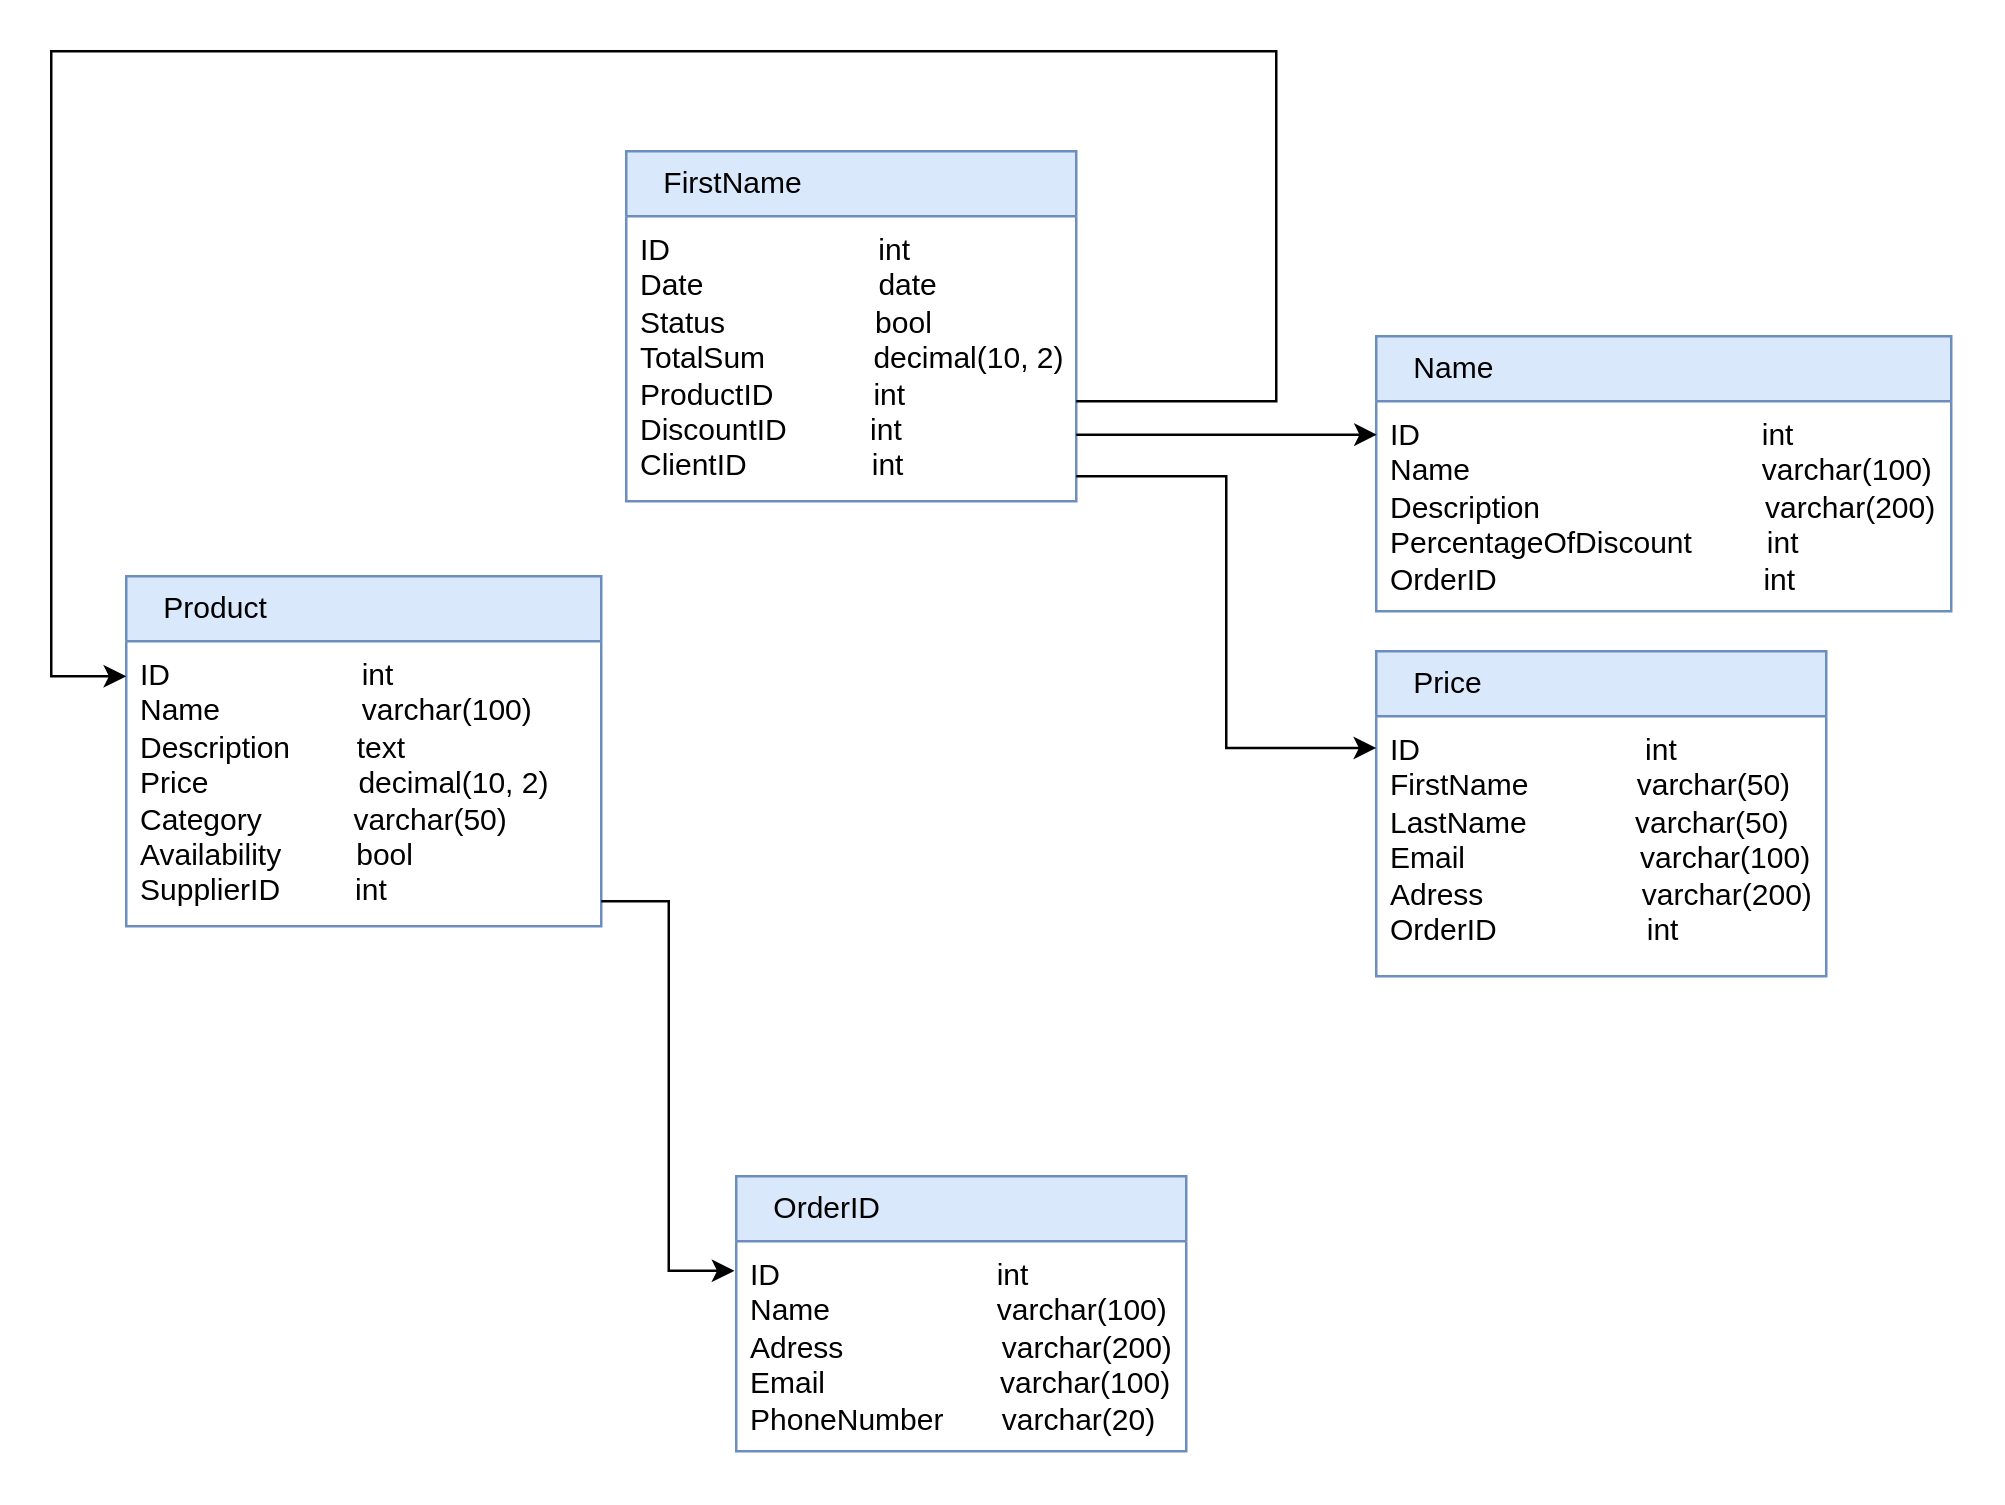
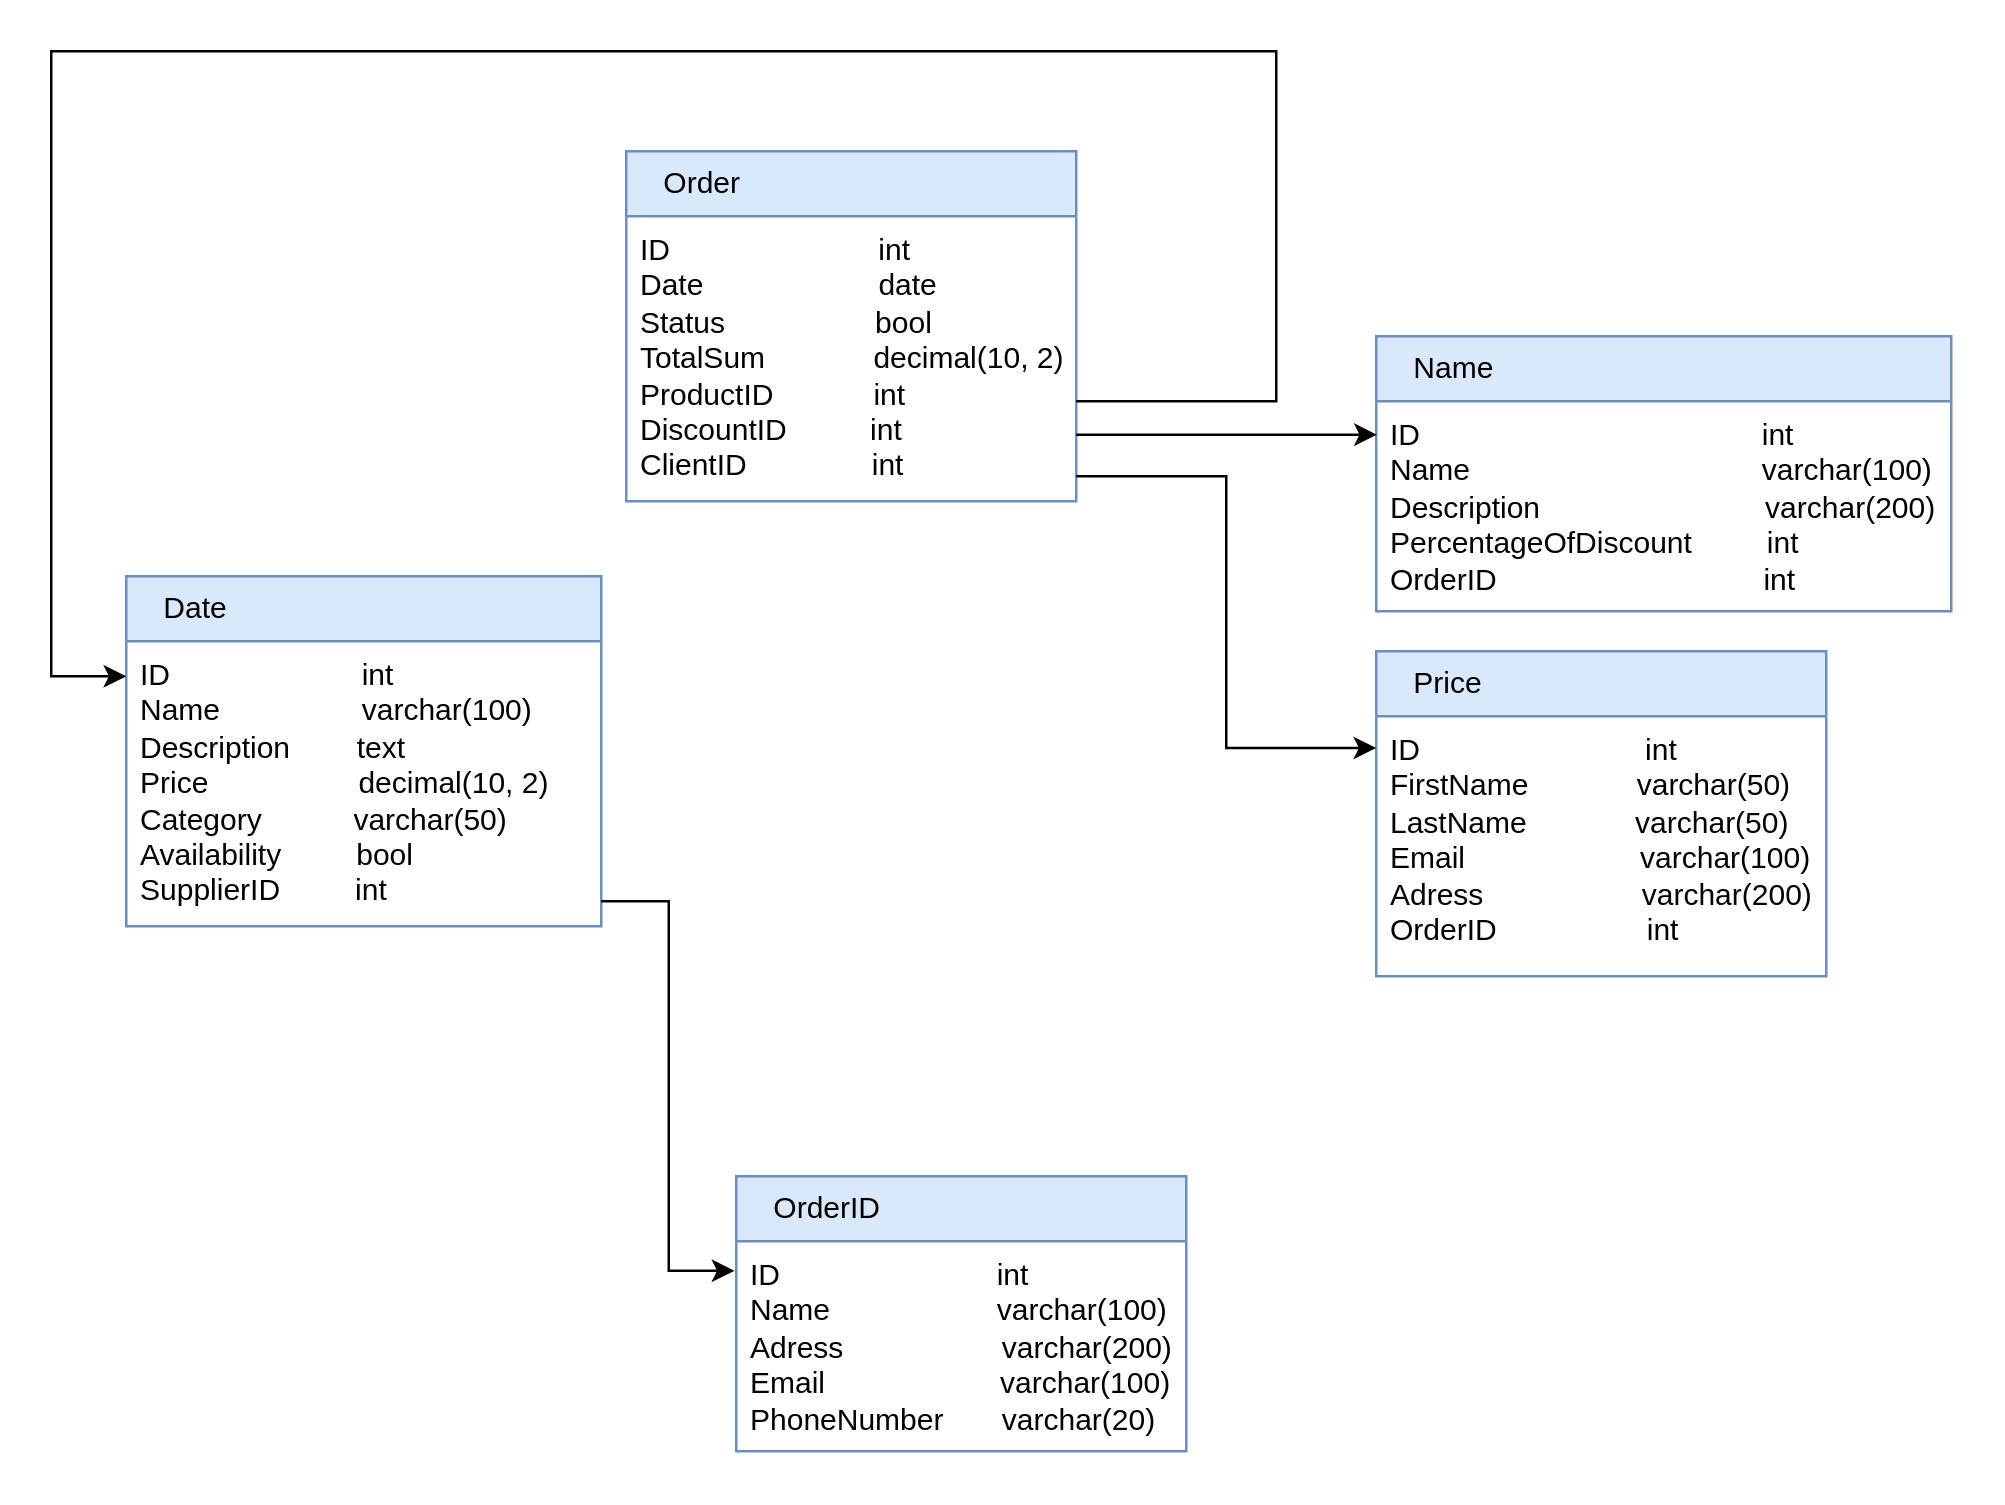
node "FirstName": label "FirstName" -> "Order"
node "Product": label "Product" -> "Date"
